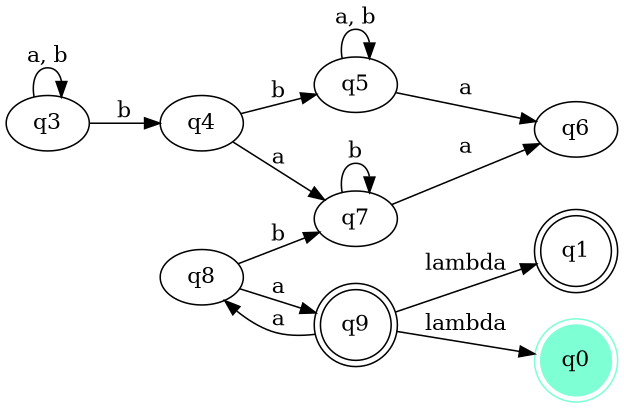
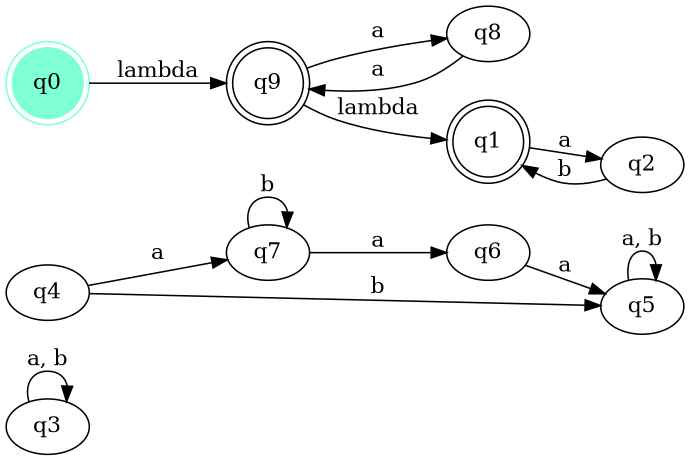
edge "q5" -> "q6": reversed
edge "q3" -> "q4": removed, label "b"
node "q2": added
edge "q8" -> "q7": removed, label "b"
edge "q9" -> "q0": reversed
